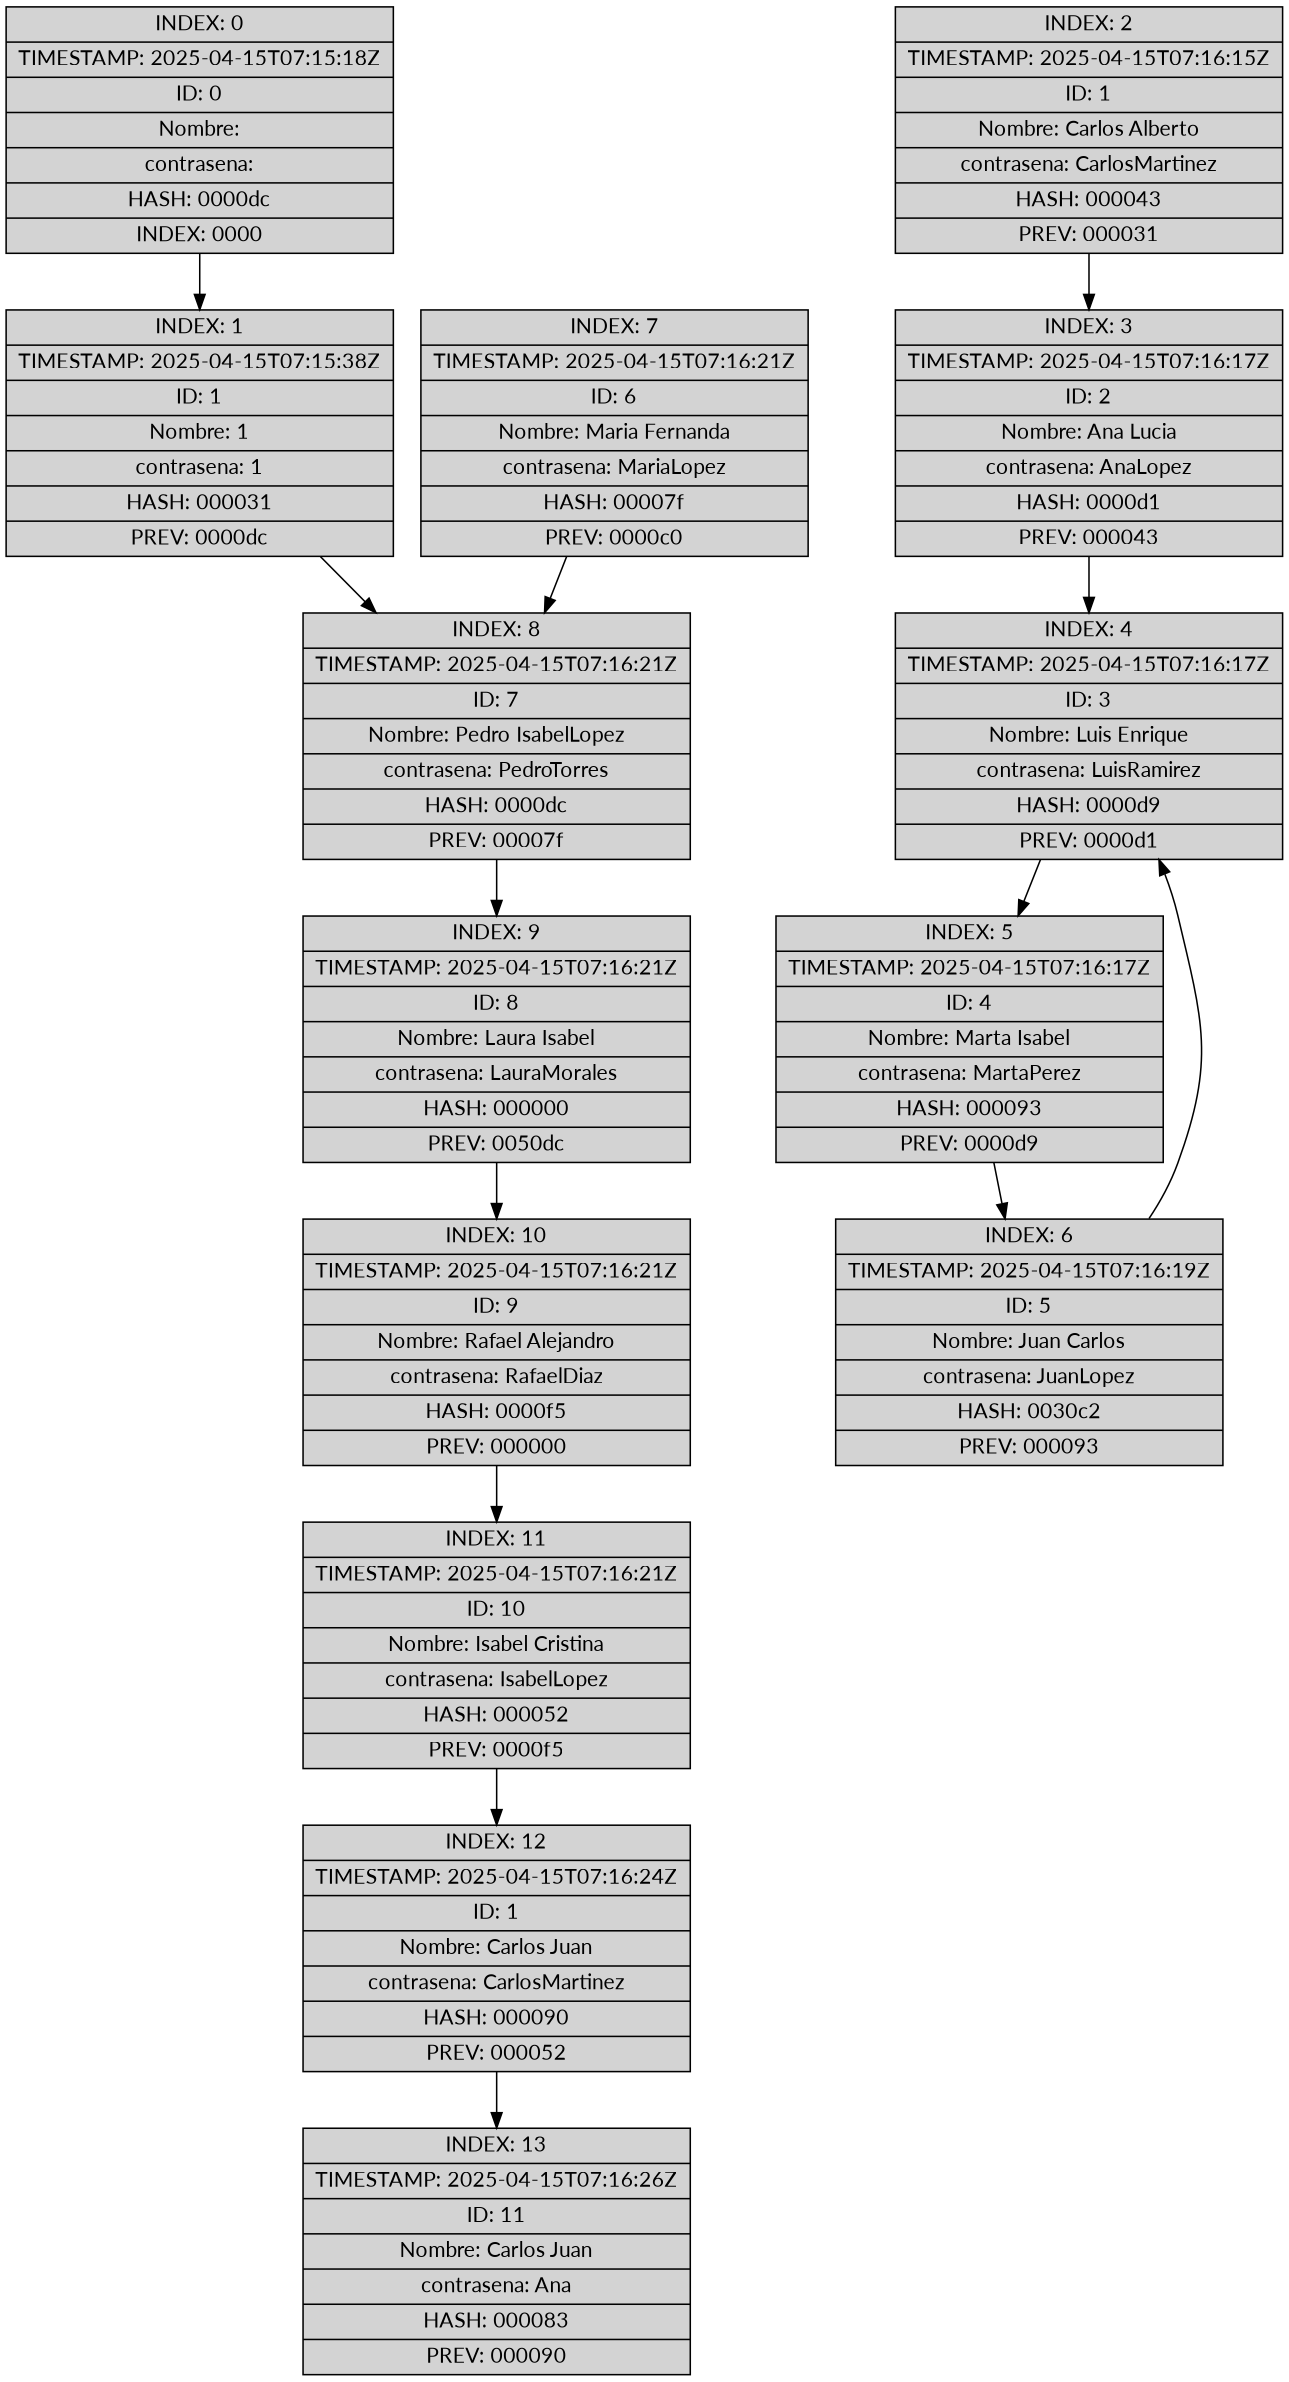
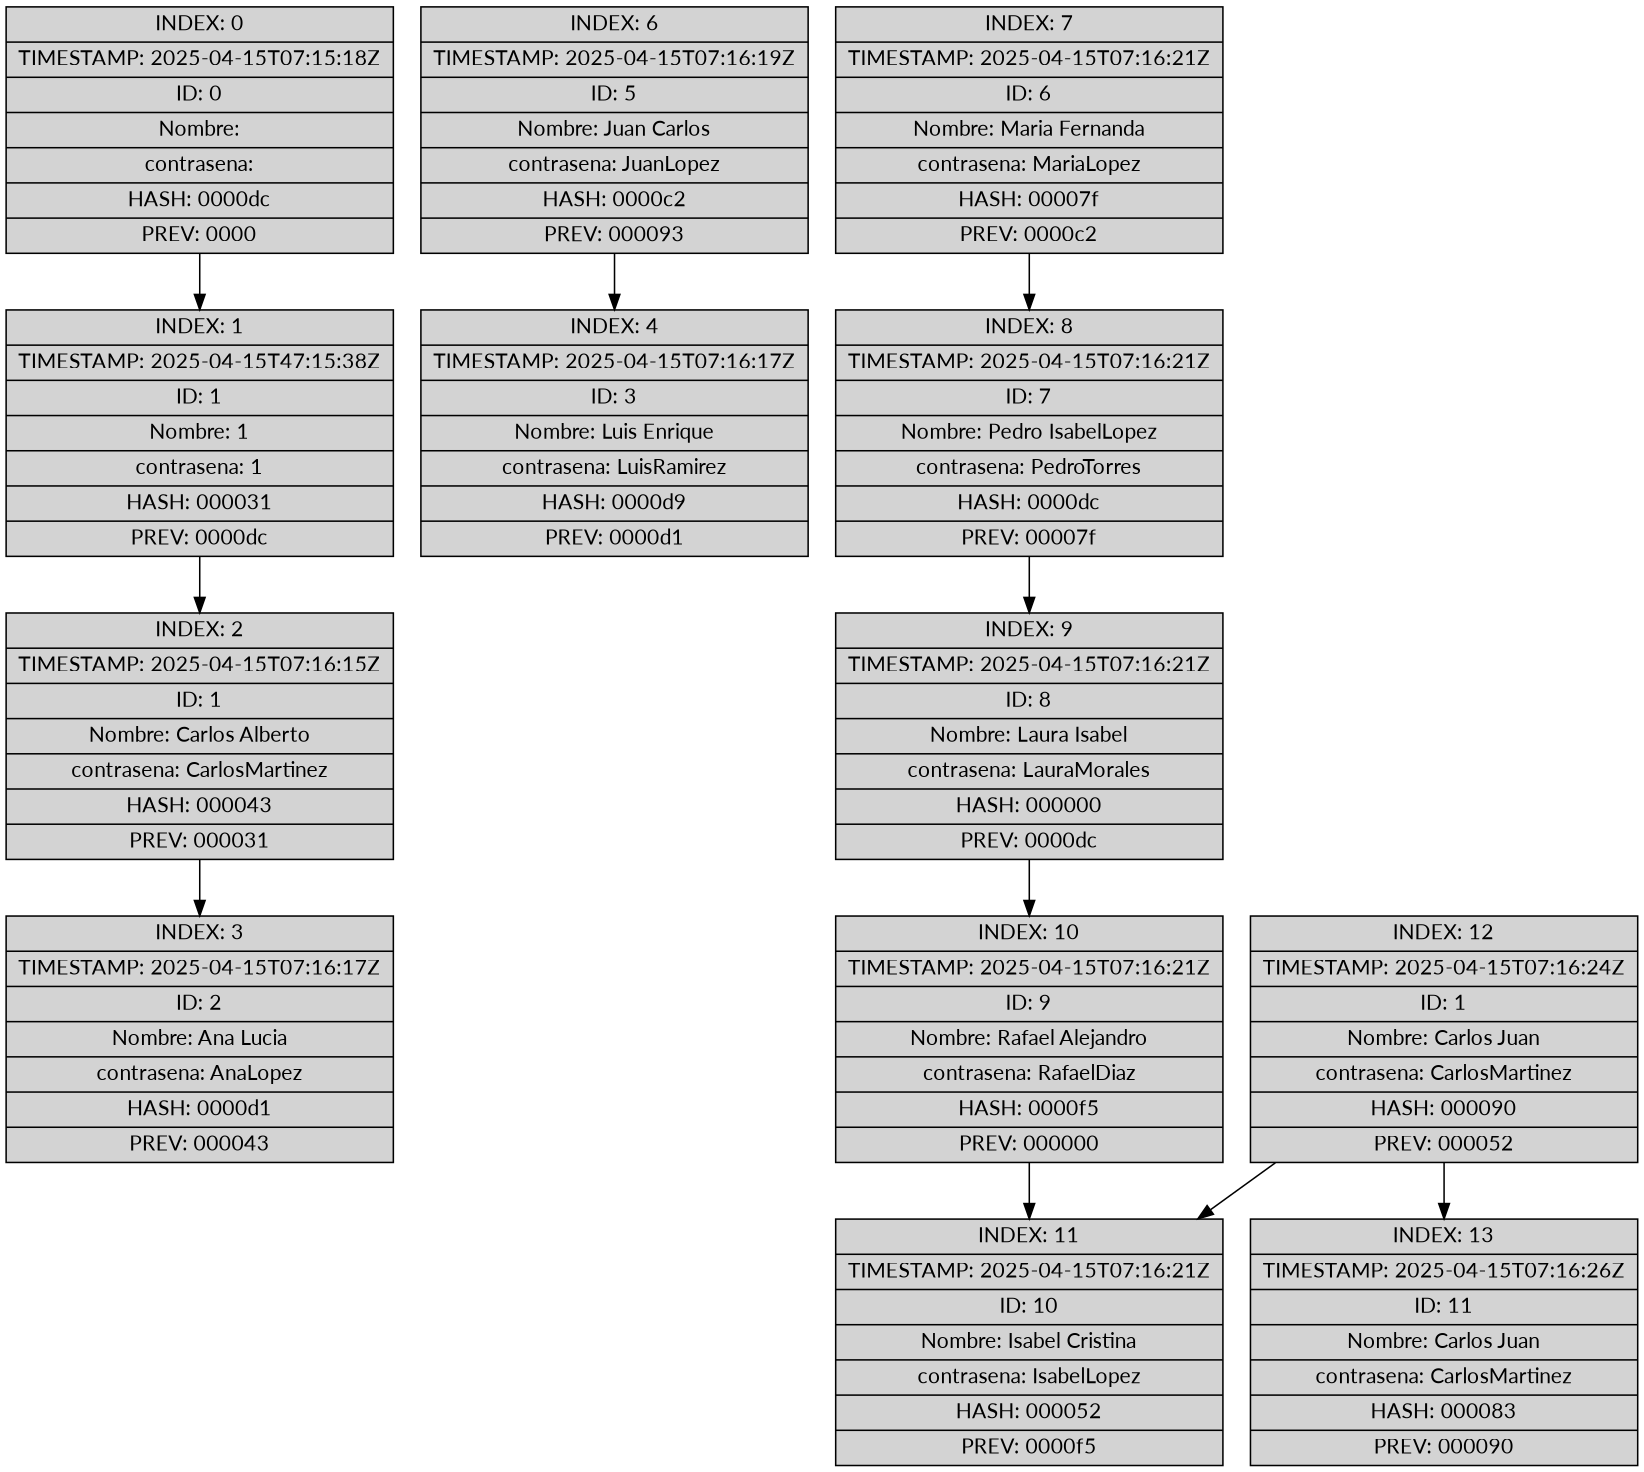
node "INDEX: 0": text "INDEX: 0000" -> "PREV: 0000"
node "INDEX: 1": text "TIMESTAMP: 2025-04-15T07:15:38Z" -> "TIMESTAMP: 2025-04-15T47:15:38Z"
node "INDEX: 7": text "PREV: 0000c0" -> "PREV: 0000c2"
edge "INDEX: 3" -> "INDEX: 4": removed
edge "INDEX: 1" -> "INDEX: 8": now "INDEX: 1" -> "INDEX: 2"
node "INDEX: 5": removed
node "INDEX: 9": text "PREV: 0050dc" -> "PREV: 0000dc"
node "INDEX: 6": text "HASH: 0030c2" -> "HASH: 0000c2"
edge "INDEX: 11" -> "INDEX: 12": reversed
node "INDEX: 13": text "contrasena: Ana" -> "contrasena: CarlosMartinez"
